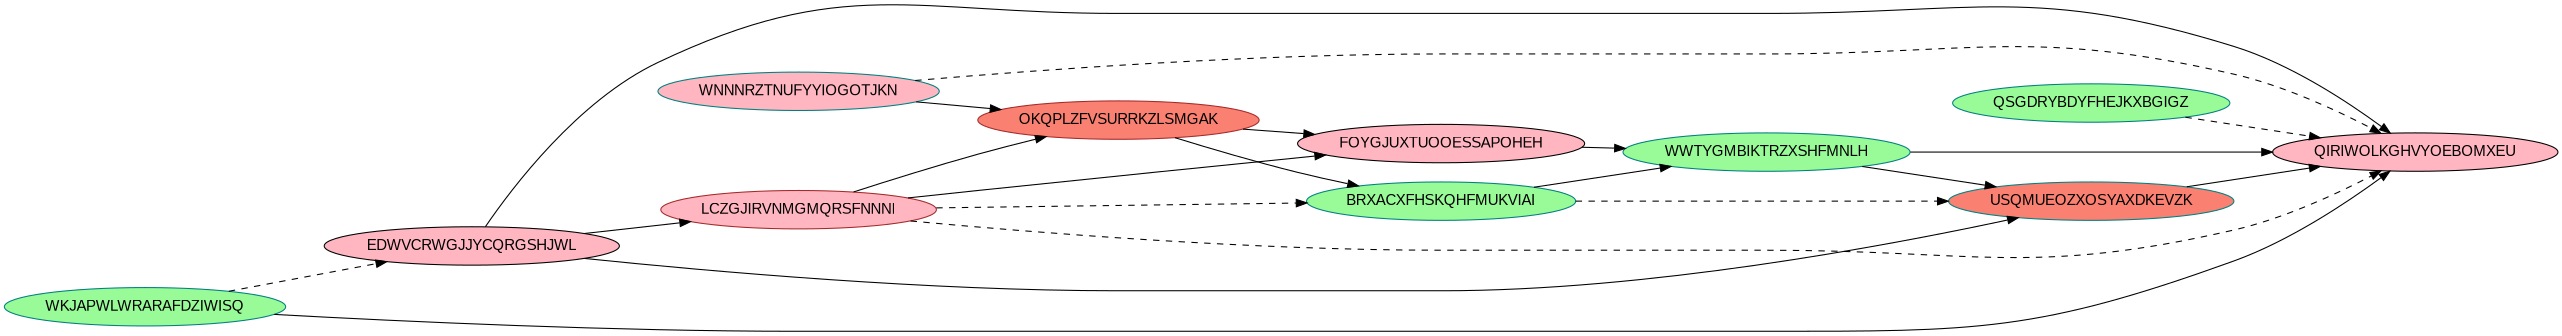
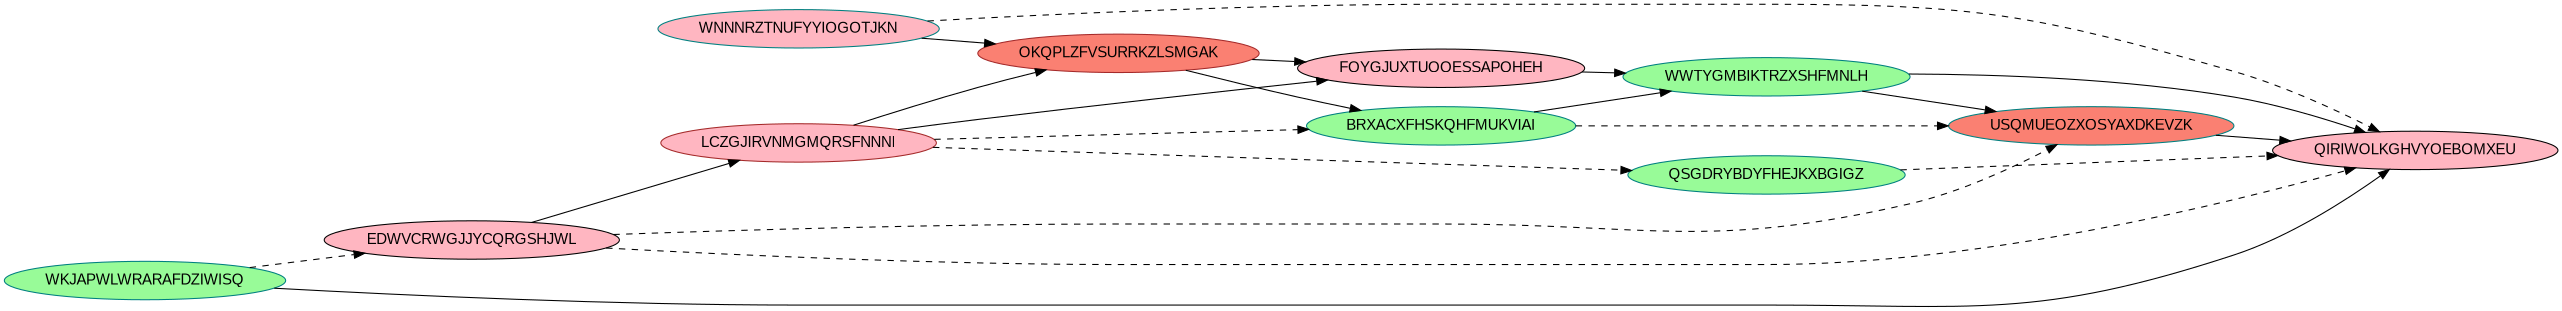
edge "EDWVCRWGJJYCQRGSHJWL" -> "QIRIWOLKGHVYOEBOMXEU": style solid -> dashed
edge "LCZGJIRVNMGMQRSFNNNI" -> "QIRIWOLKGHVYOEBOMXEU": now "LCZGJIRVNMGMQRSFNNNI" -> "QSGDRYBDYFHEJKXBGIGZ"
edge "EDWVCRWGJJYCQRGSHJWL" -> "USQMUEOZXOSYAXDKEVZK": style solid -> dashed
